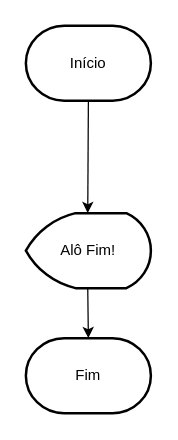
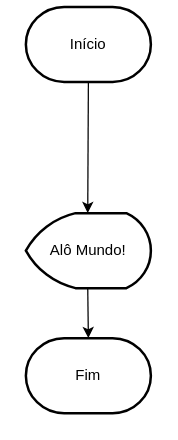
node "Início": moved (88, 63) -> (88, 44)
node "Alô Fim!": label "Alô Fim!" -> "Alô Mundo!"
